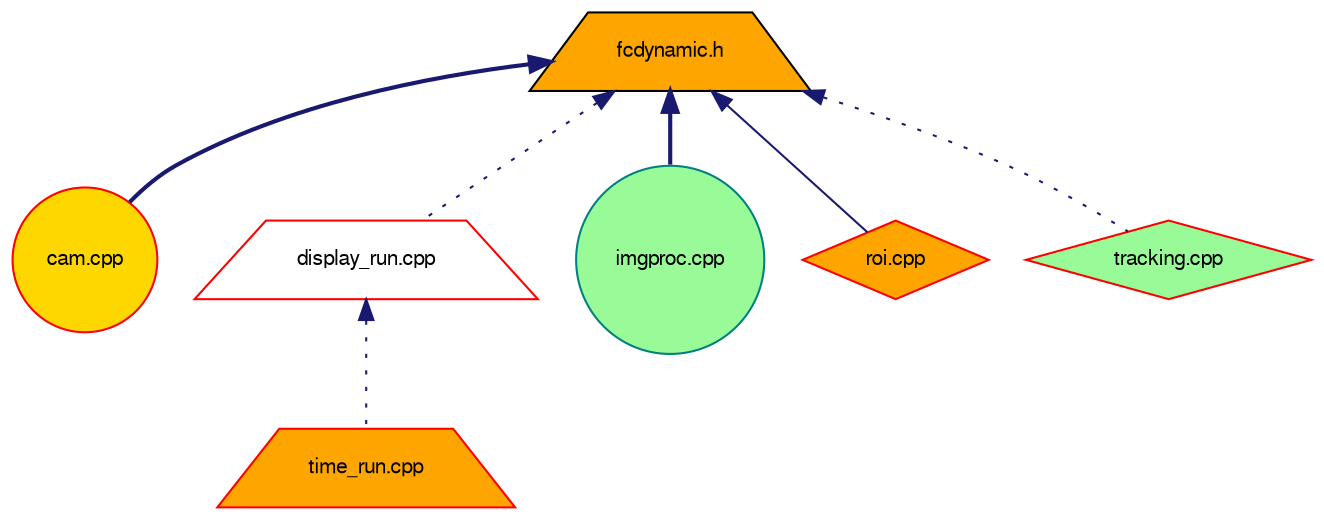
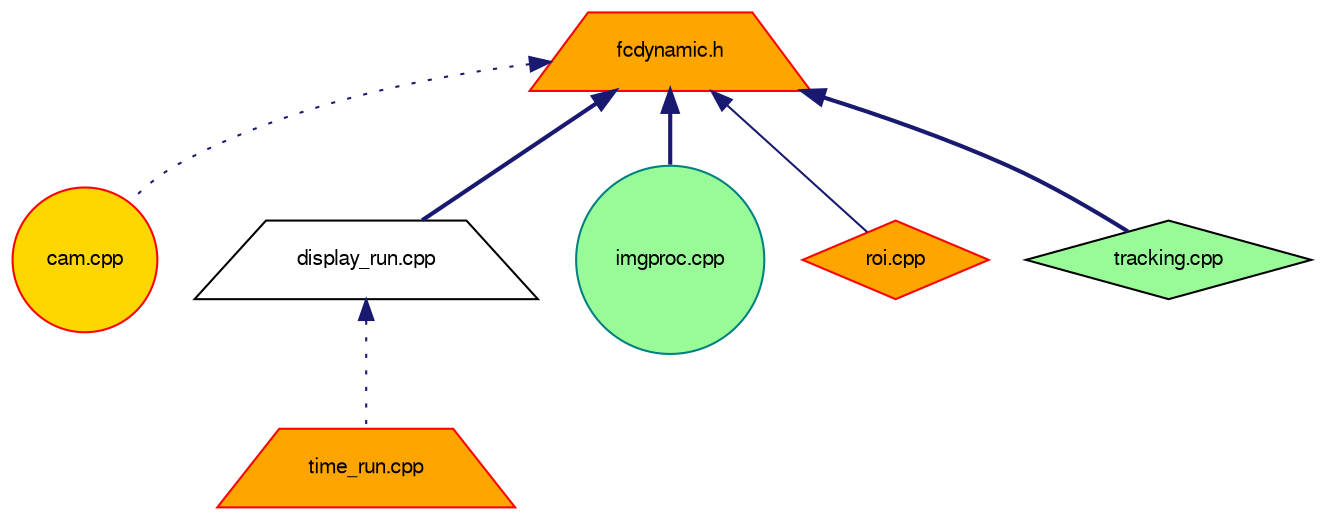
node "fcdynamic.h": color black -> red
edge "cam.cpp" -> "fcdynamic.h": style bold -> dotted
edge "tracking.cpp" -> "fcdynamic.h": style dotted -> bold
edge "display_run.cpp" -> "fcdynamic.h": style dotted -> bold
node "display_run.cpp": color red -> black
node "tracking.cpp": color red -> black
